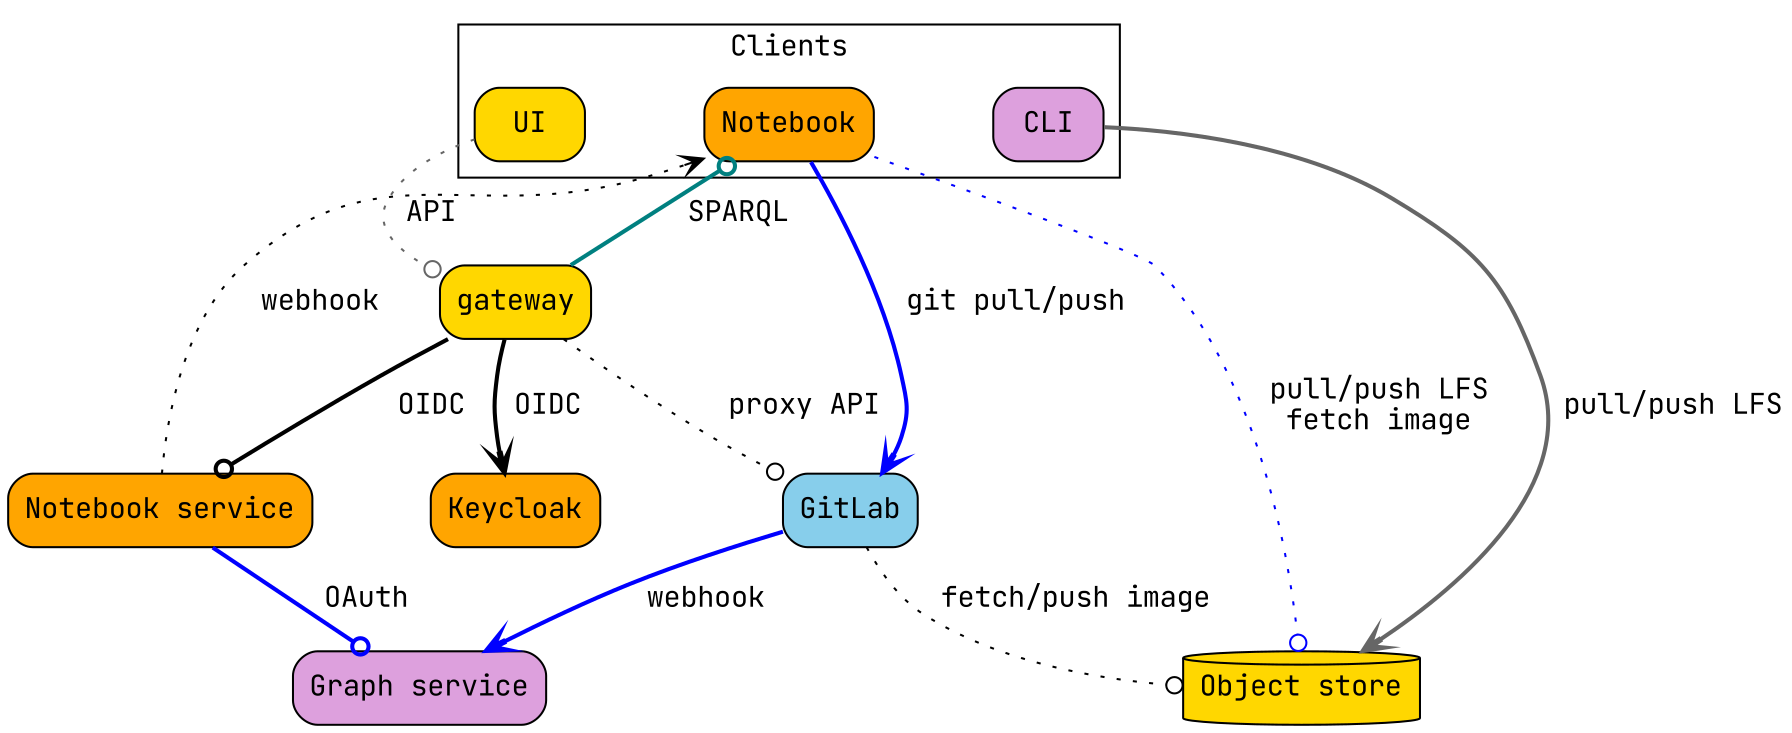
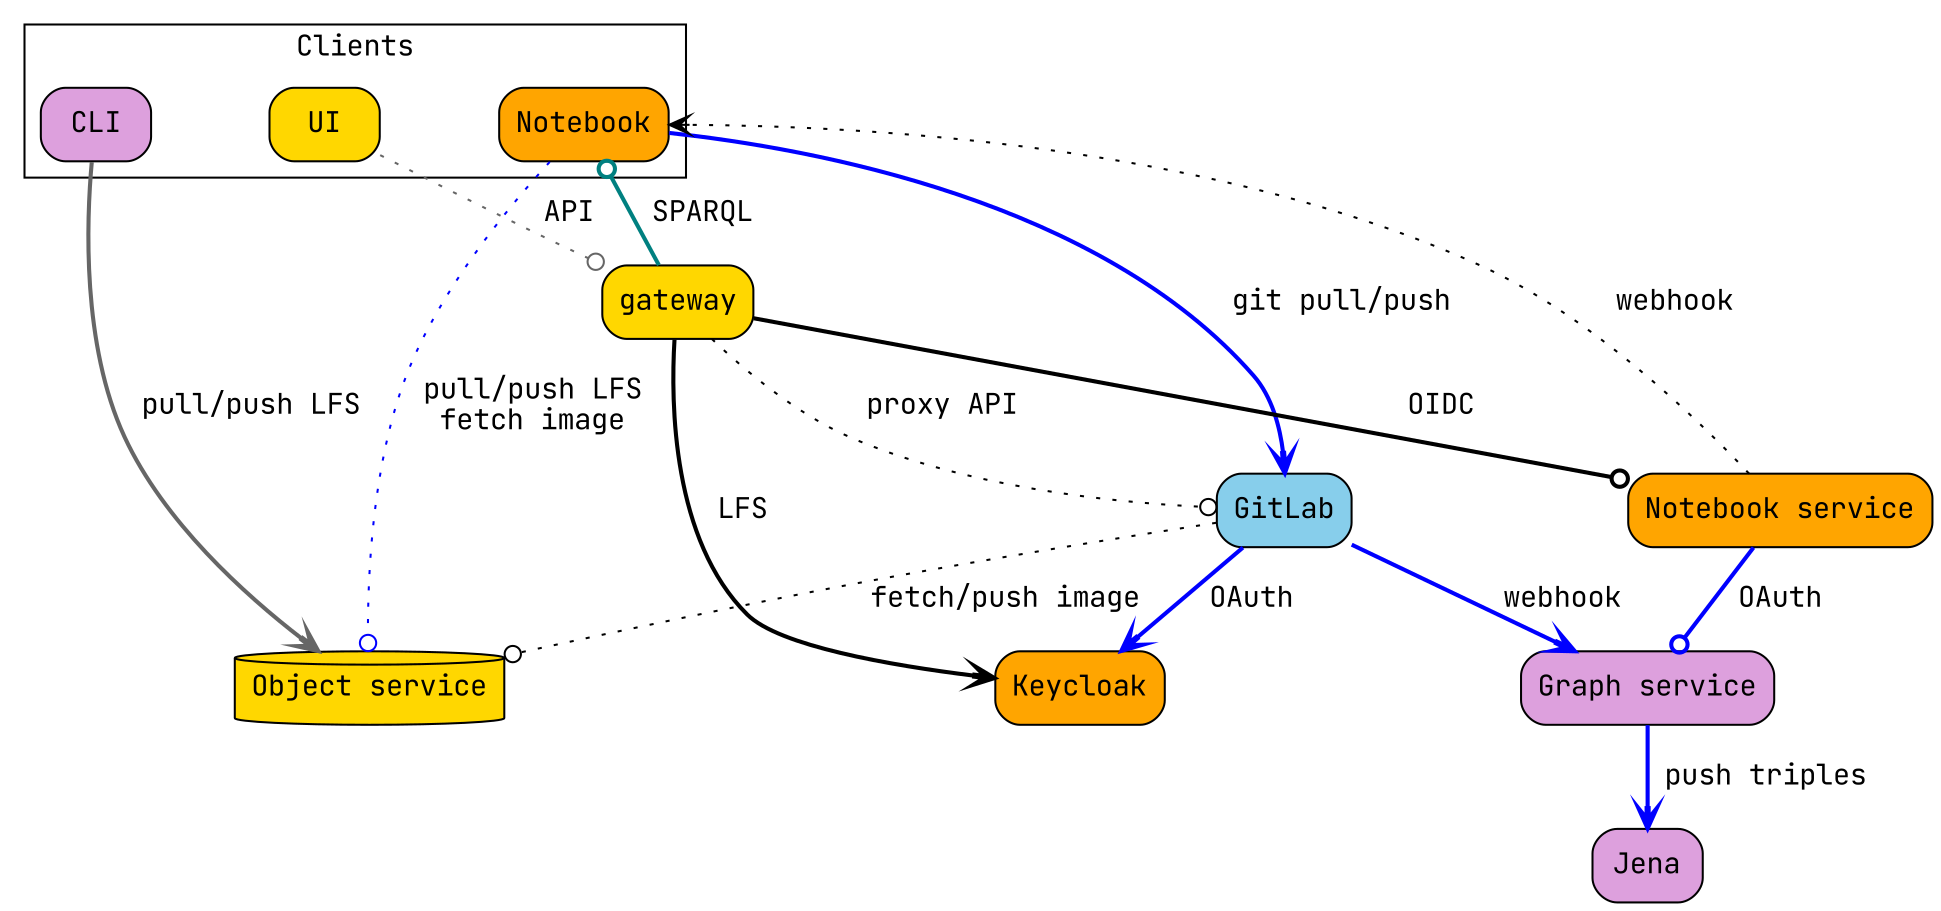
edge "gateway" -> "Keycloak": label " OIDC" -> " LFS"
edge "GitLab" -> "Keycloak": added, label "OAuth"
node "Object store": label "Object store" -> "Object service"
node "Jena": added
